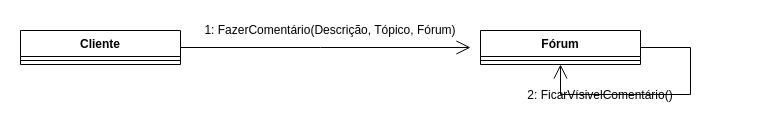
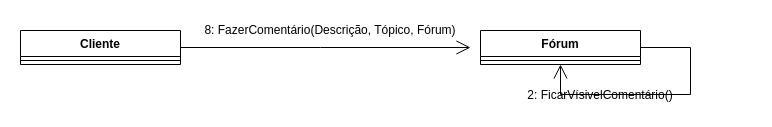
node "1: FazerComentário(Descrição, Tópico, Fórum)": label "1: FazerComentário(Descrição, Tópico, Fórum)" -> "8: FazerComentário(Descrição, Tópico, Fórum)"
